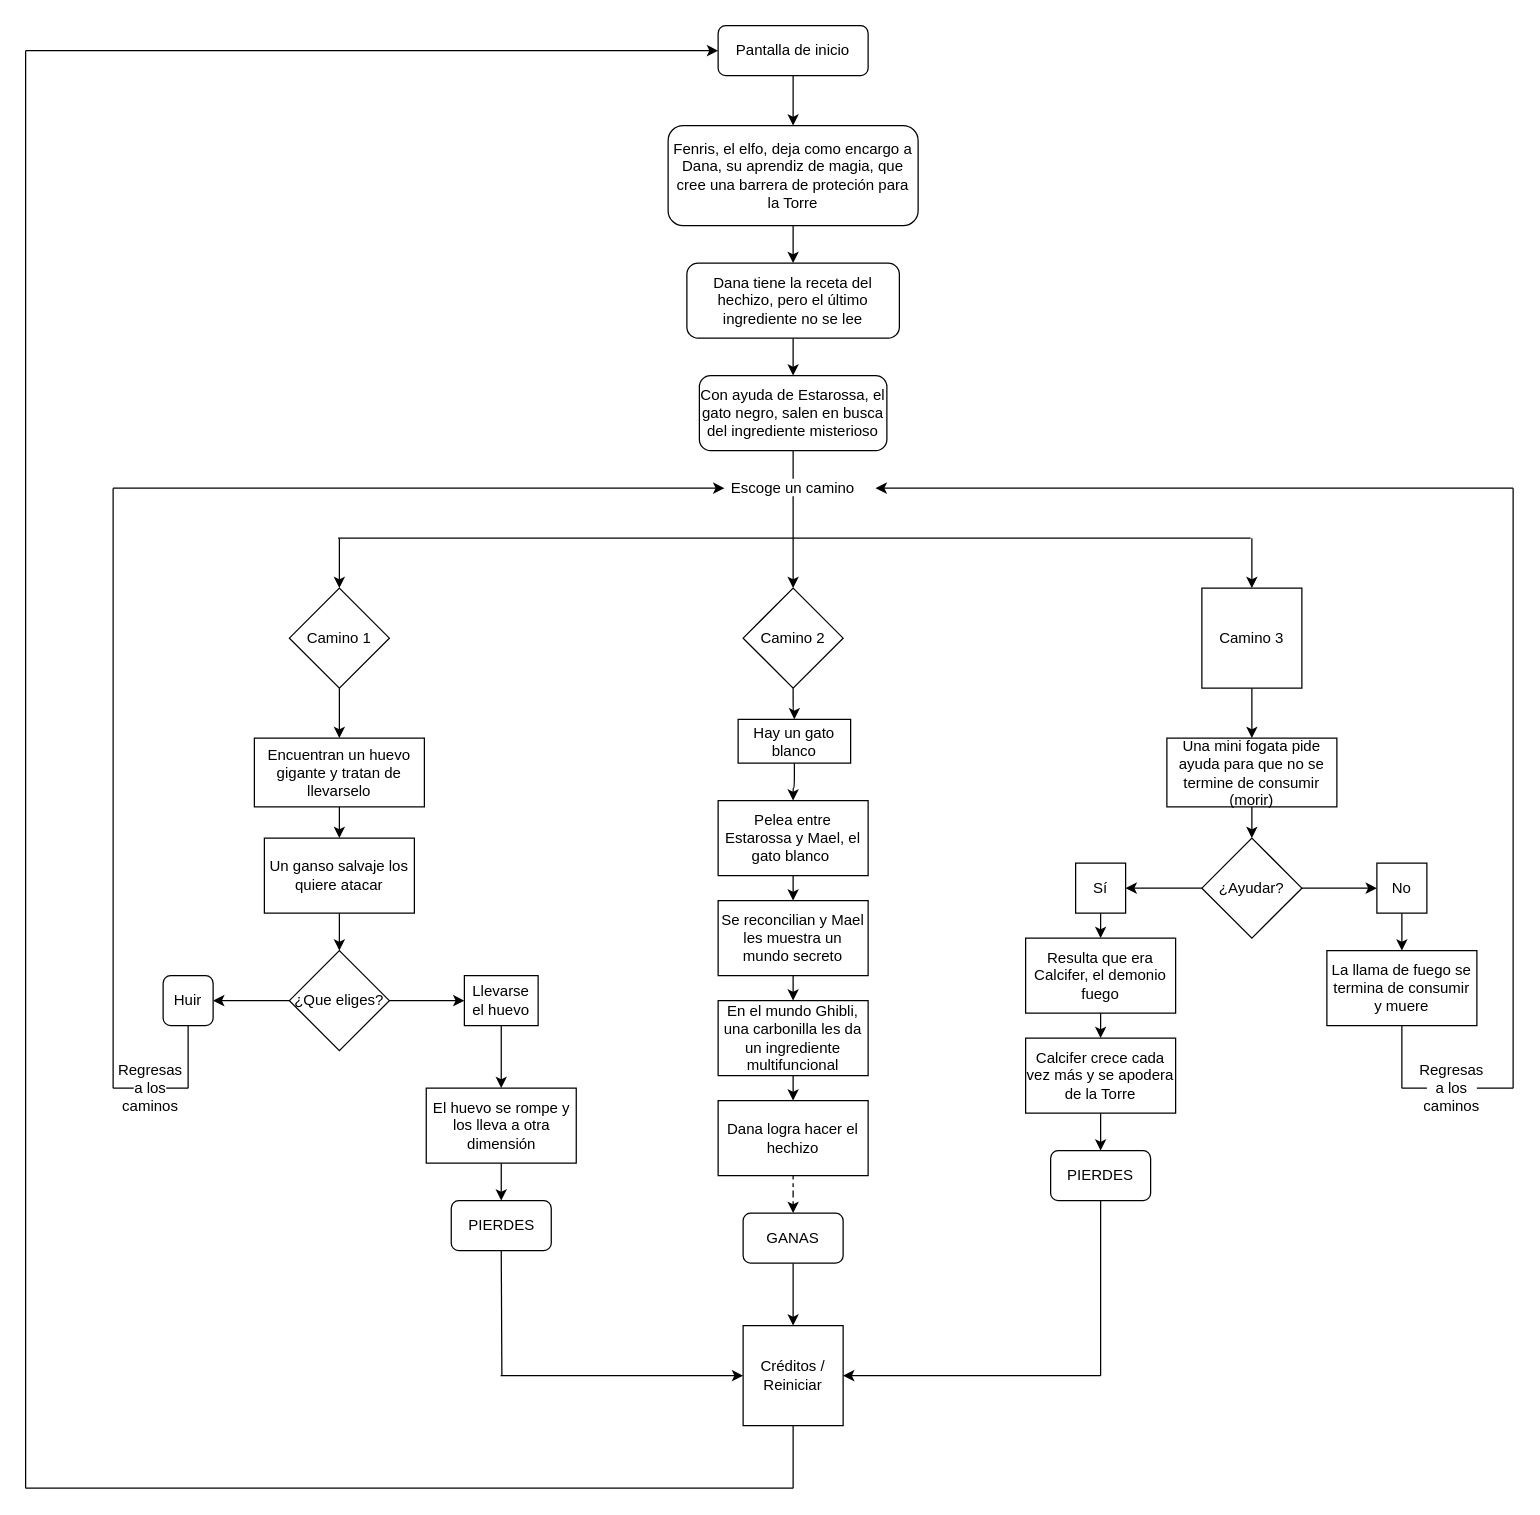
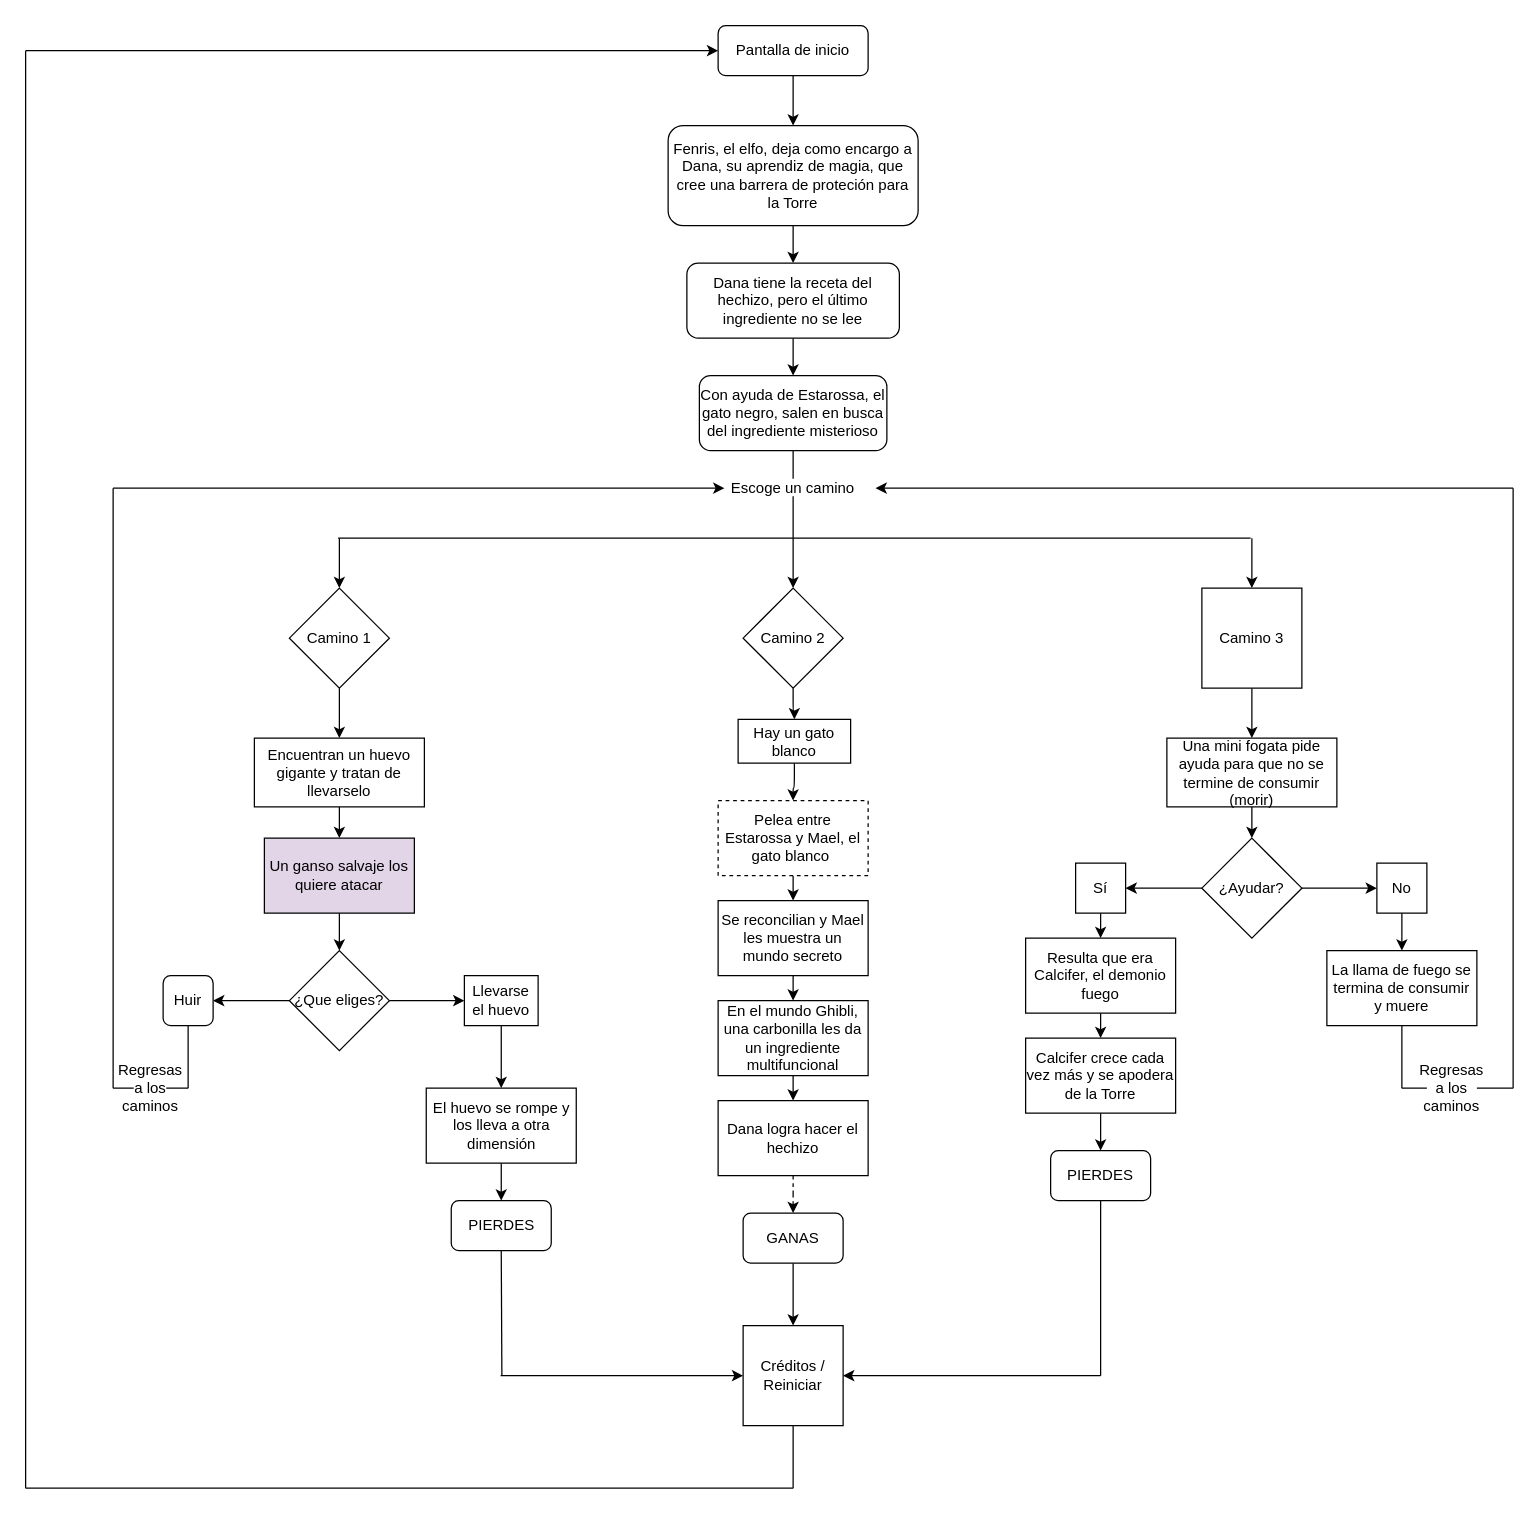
node "Pelea entre Estarossa y Mael, el gato blanco": style solid -> dashed
node "Un ganso salvaje los quiere atacar": fillcolor #ffffff -> #e1d5e7
